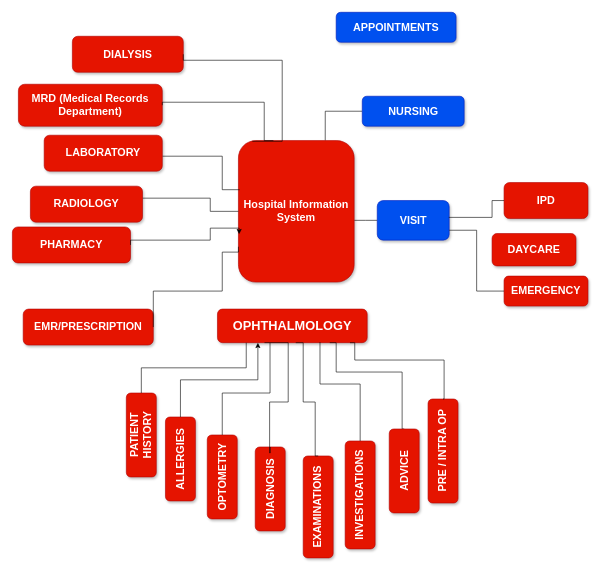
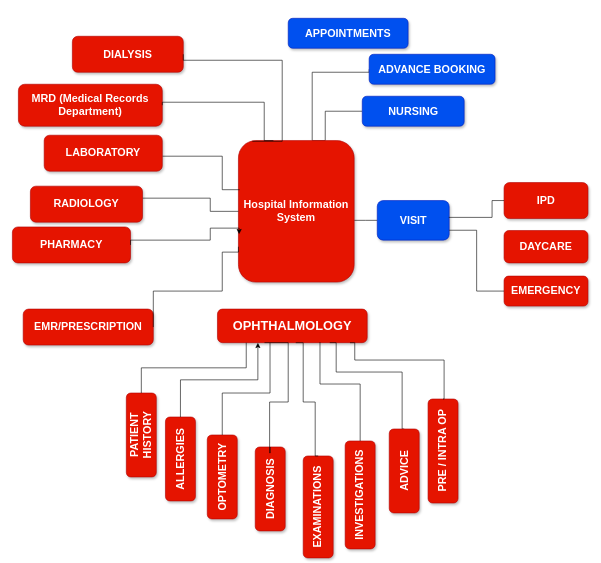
node "APPOINTMENTS": moved (396, 27) -> (348, 33)
node "ADVANCE BOOKING": added
edge "ADVANCE BOOKING" -- "Hospital Information System": added
node "DAYCARE": moved (534, 250) -> (546, 247)
